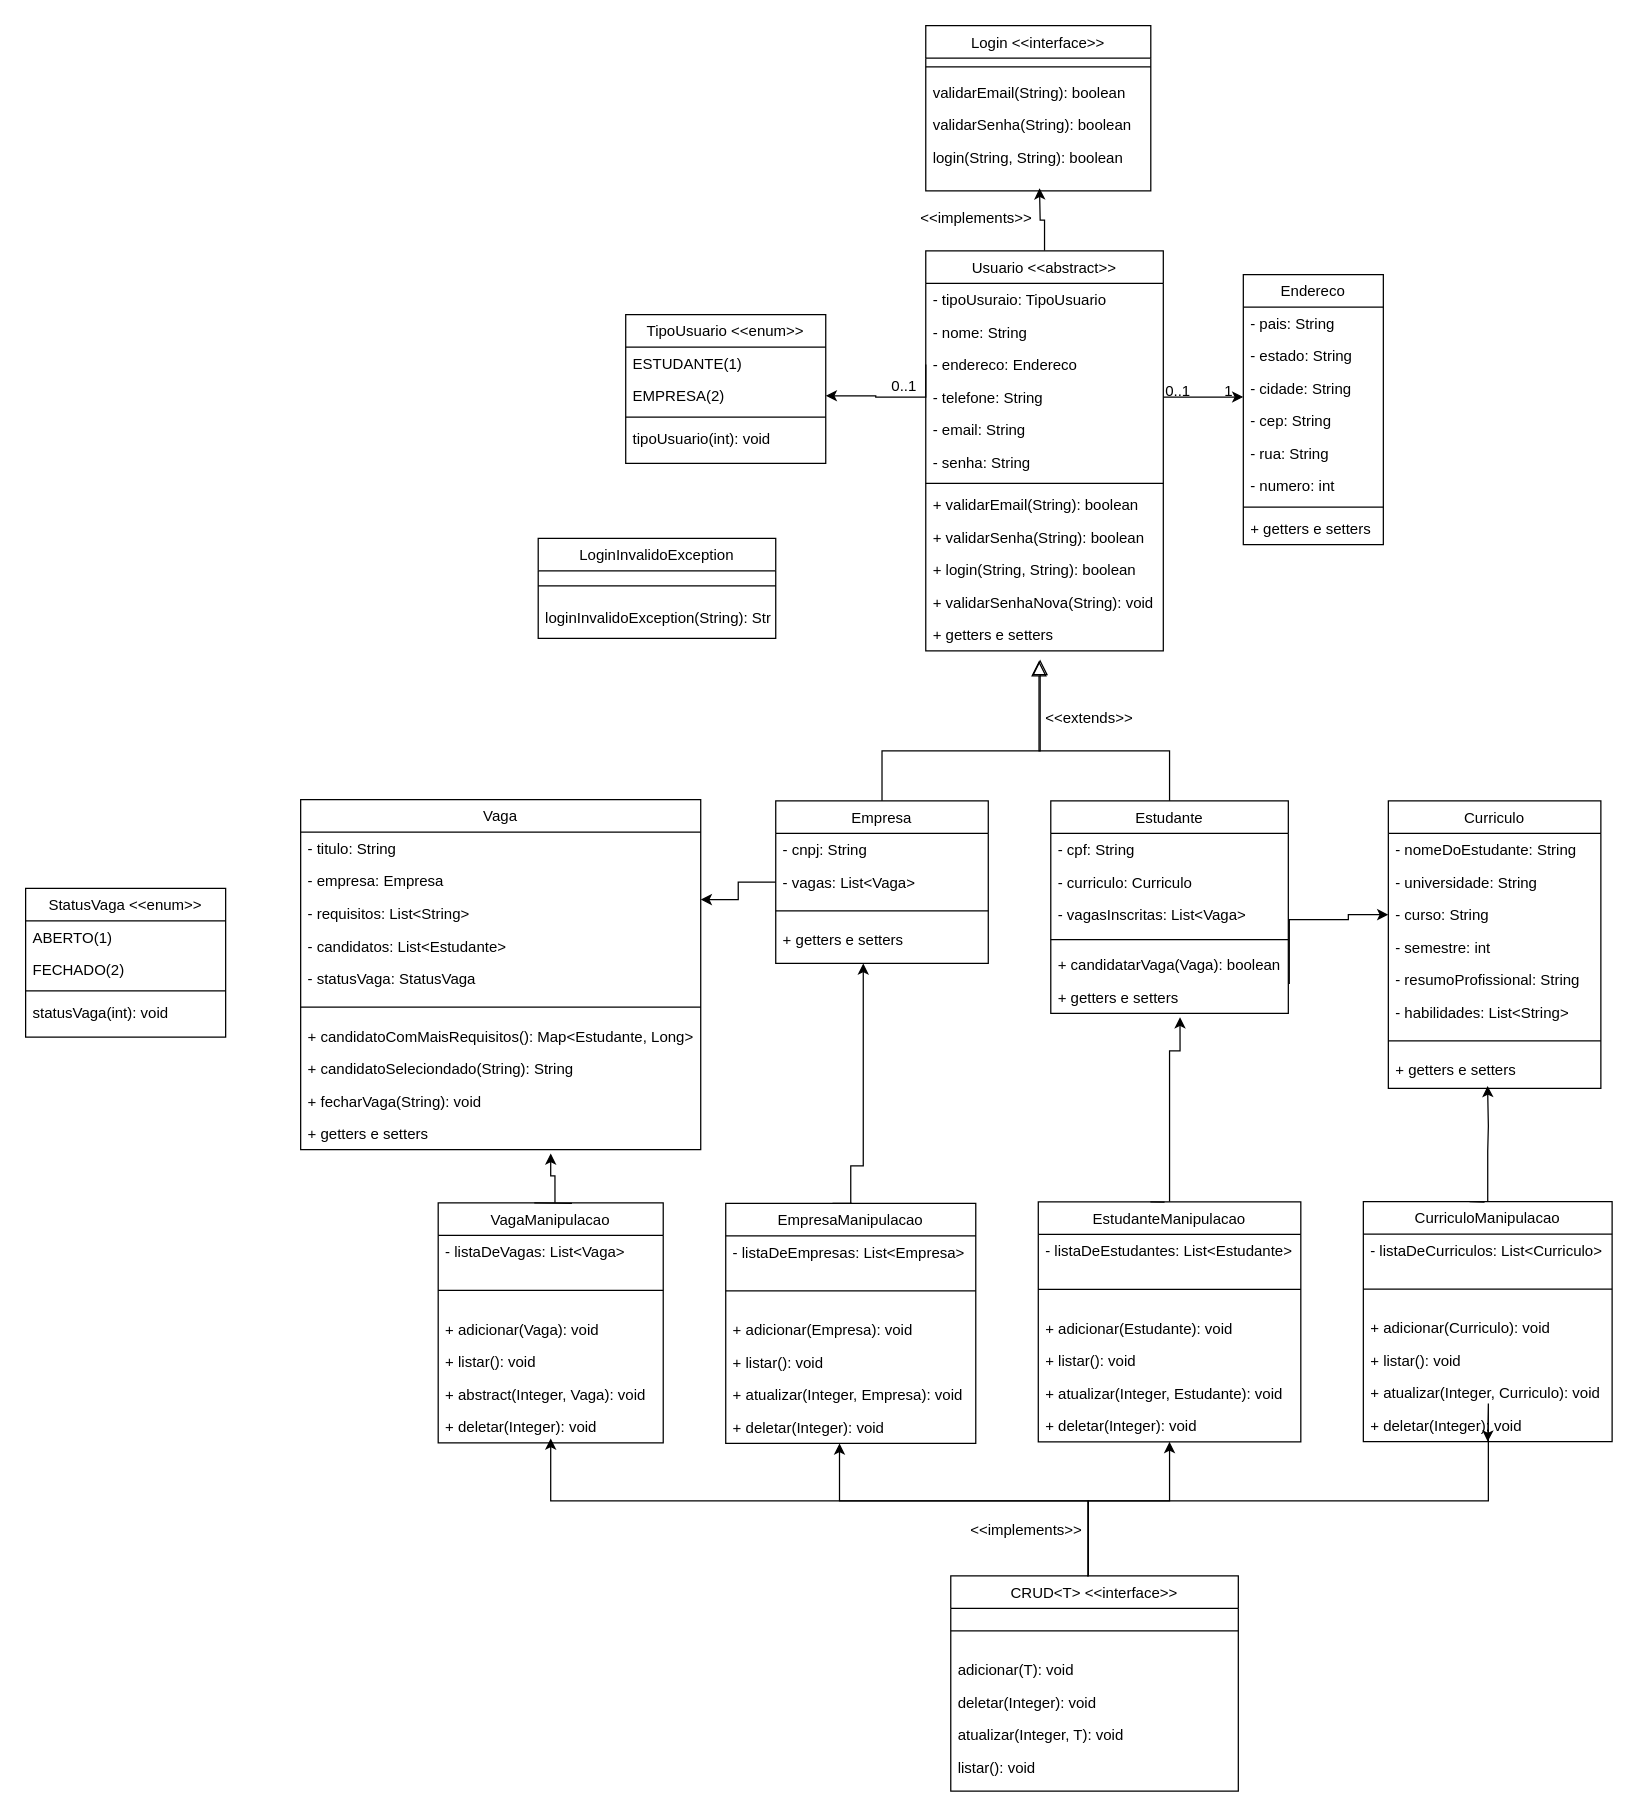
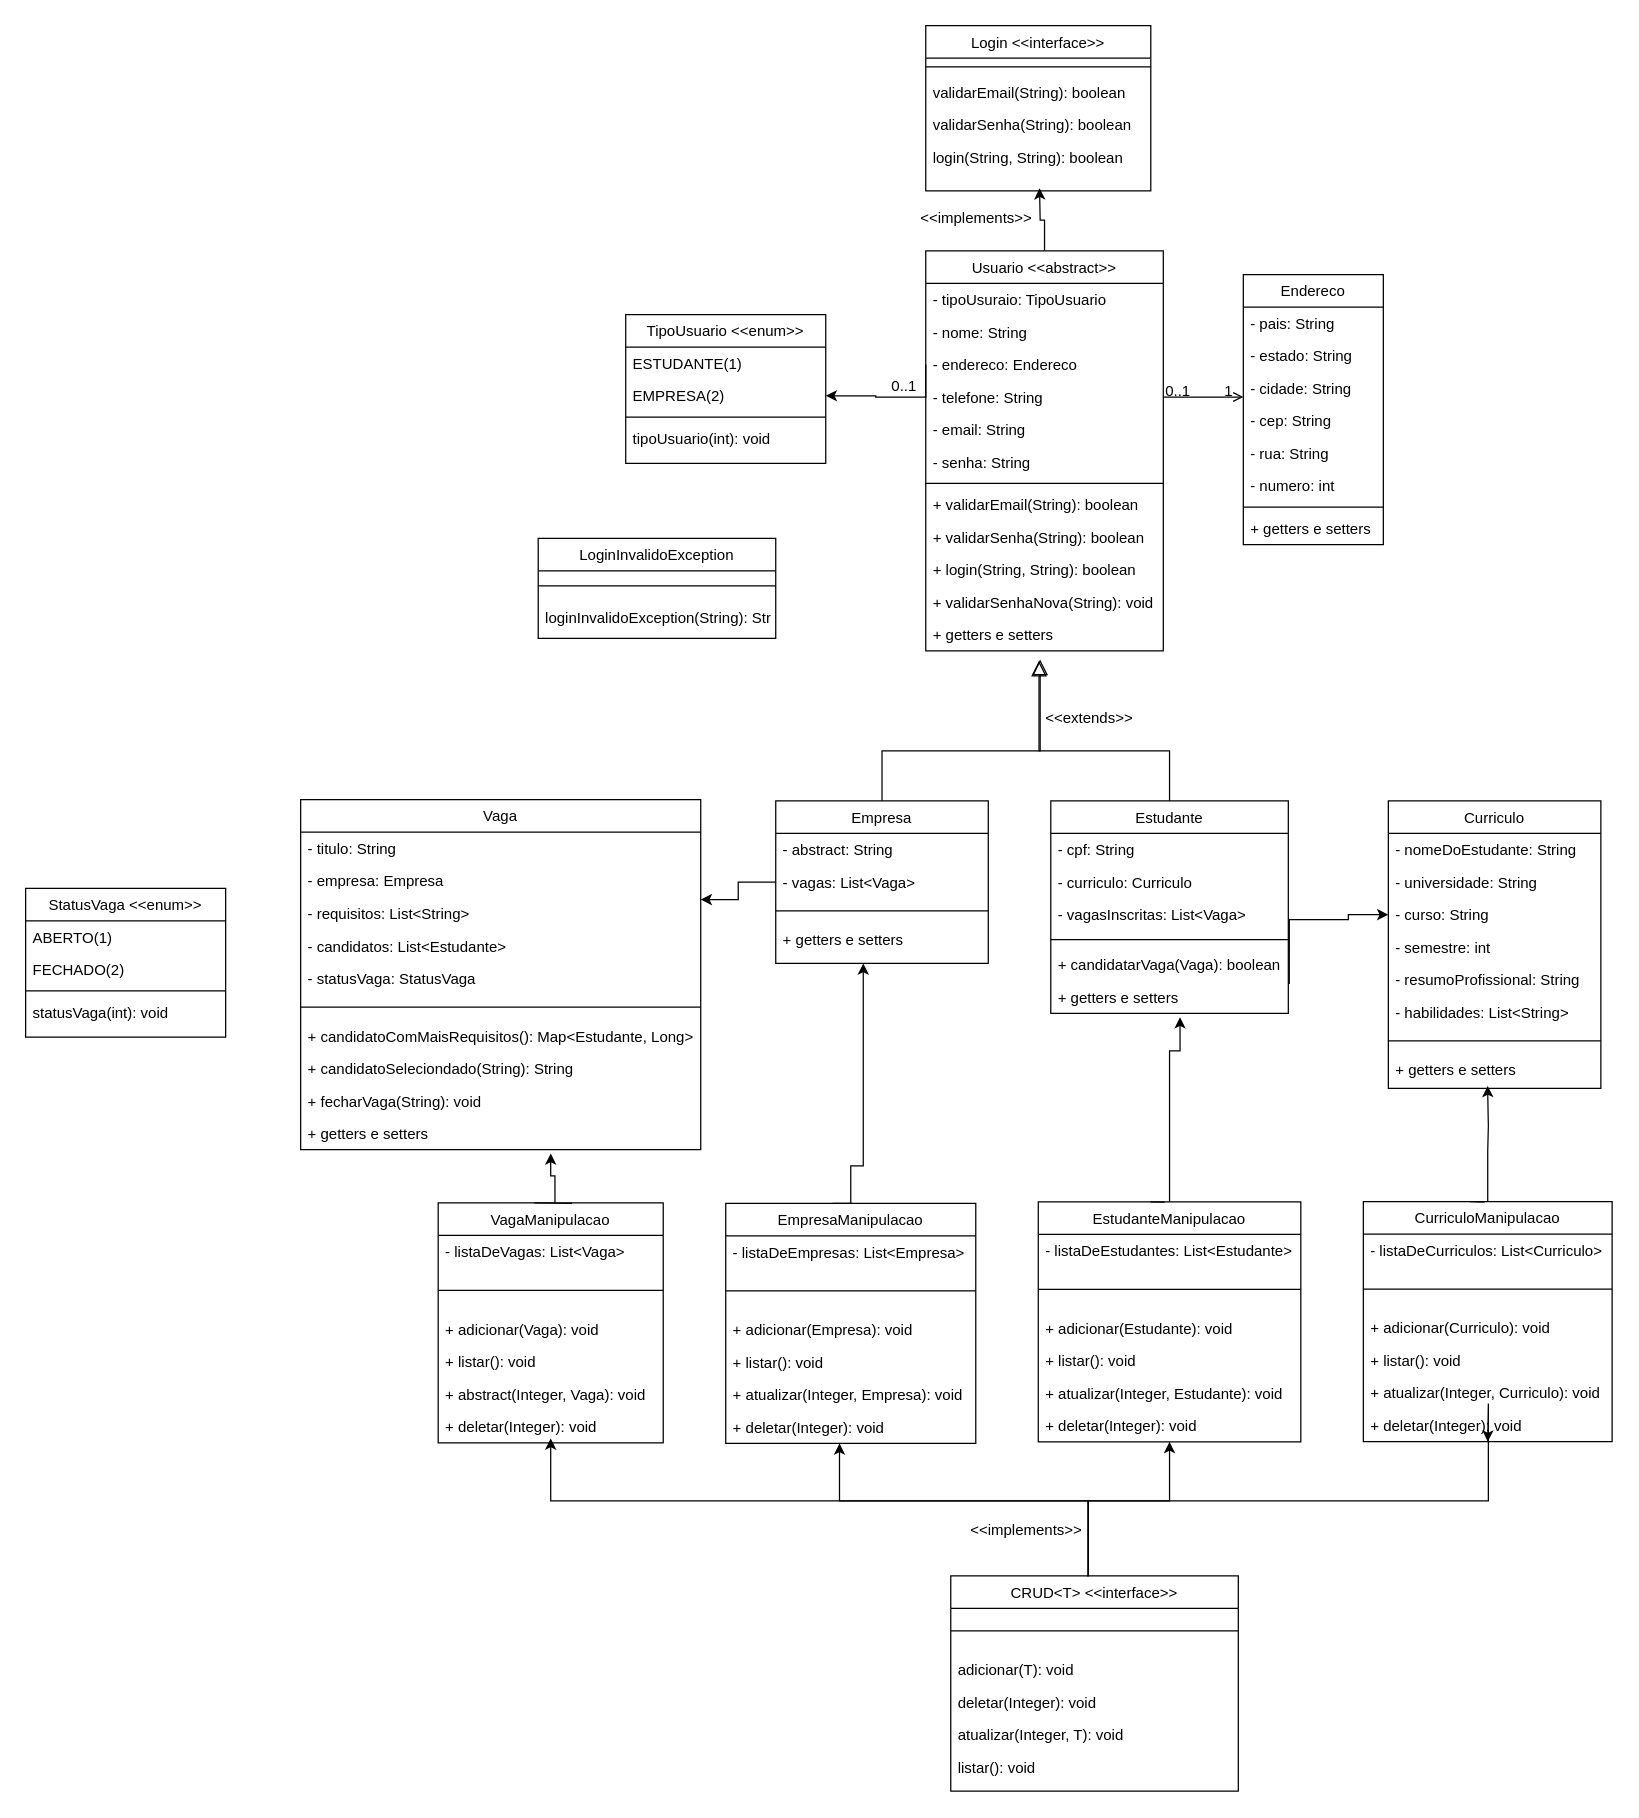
edge "- telefone: String" -> "Endereco": arrowhead classic -> open
node "- cnpj: String": label "- cnpj: String" -> "- abstract: String"
